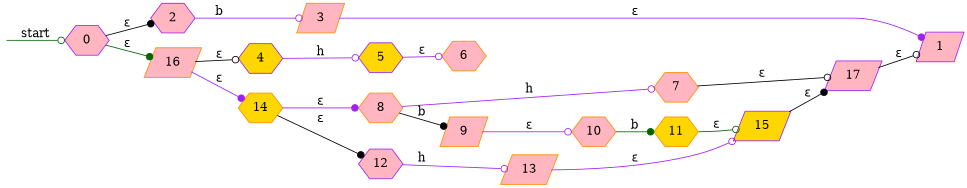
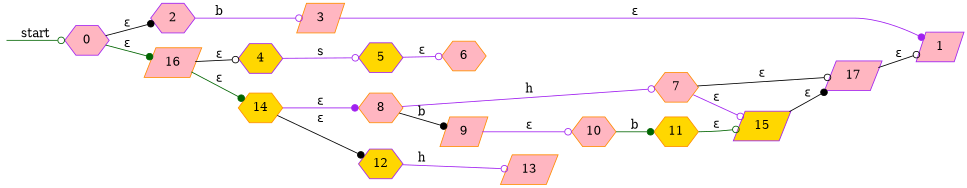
edge "4" -> "5": label "h" -> "s"
edge "16" -> "14": color purple -> darkgreen
node "12": fillcolor lightpink -> gold
edge "13" -> "15": now "7" -> "15"
